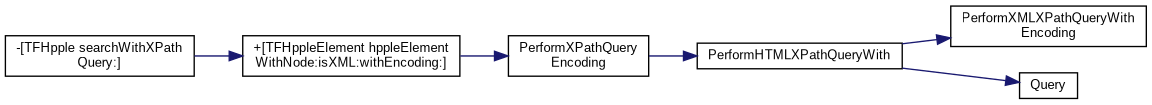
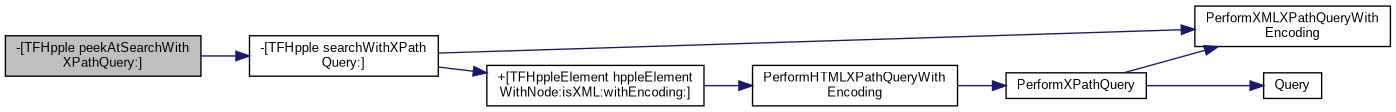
edge "-[TFHpple searchWithXPath Query:]" -> "PerformXMLXPathQueryWith Encoding": added
node "-[TFHpple peekAtSearchWith XPathQuery:]": added
node "PerformXPathQuery Encoding": label "PerformXPathQuery Encoding" -> "PerformHTMLXPathQueryWith Encoding"
node "PerformHTMLXPathQueryWith": label "PerformHTMLXPathQueryWith" -> "PerformXPathQuery"
